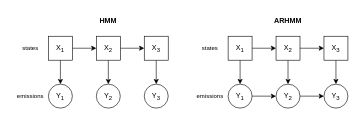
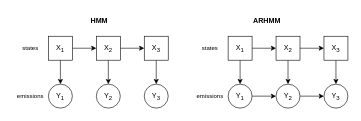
node "HMM": moved (108, 21) -> (99, 21)
node "ARHMM": moved (288, 21) -> (267, 21)
